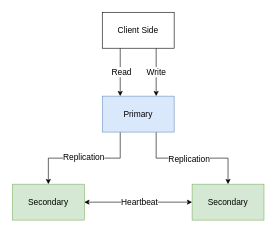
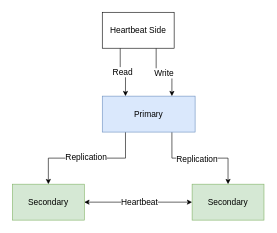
node "Client Side": label "Client Side" -> "Heartbeat Side"
node "Primary": size 72x36 -> 93x36
